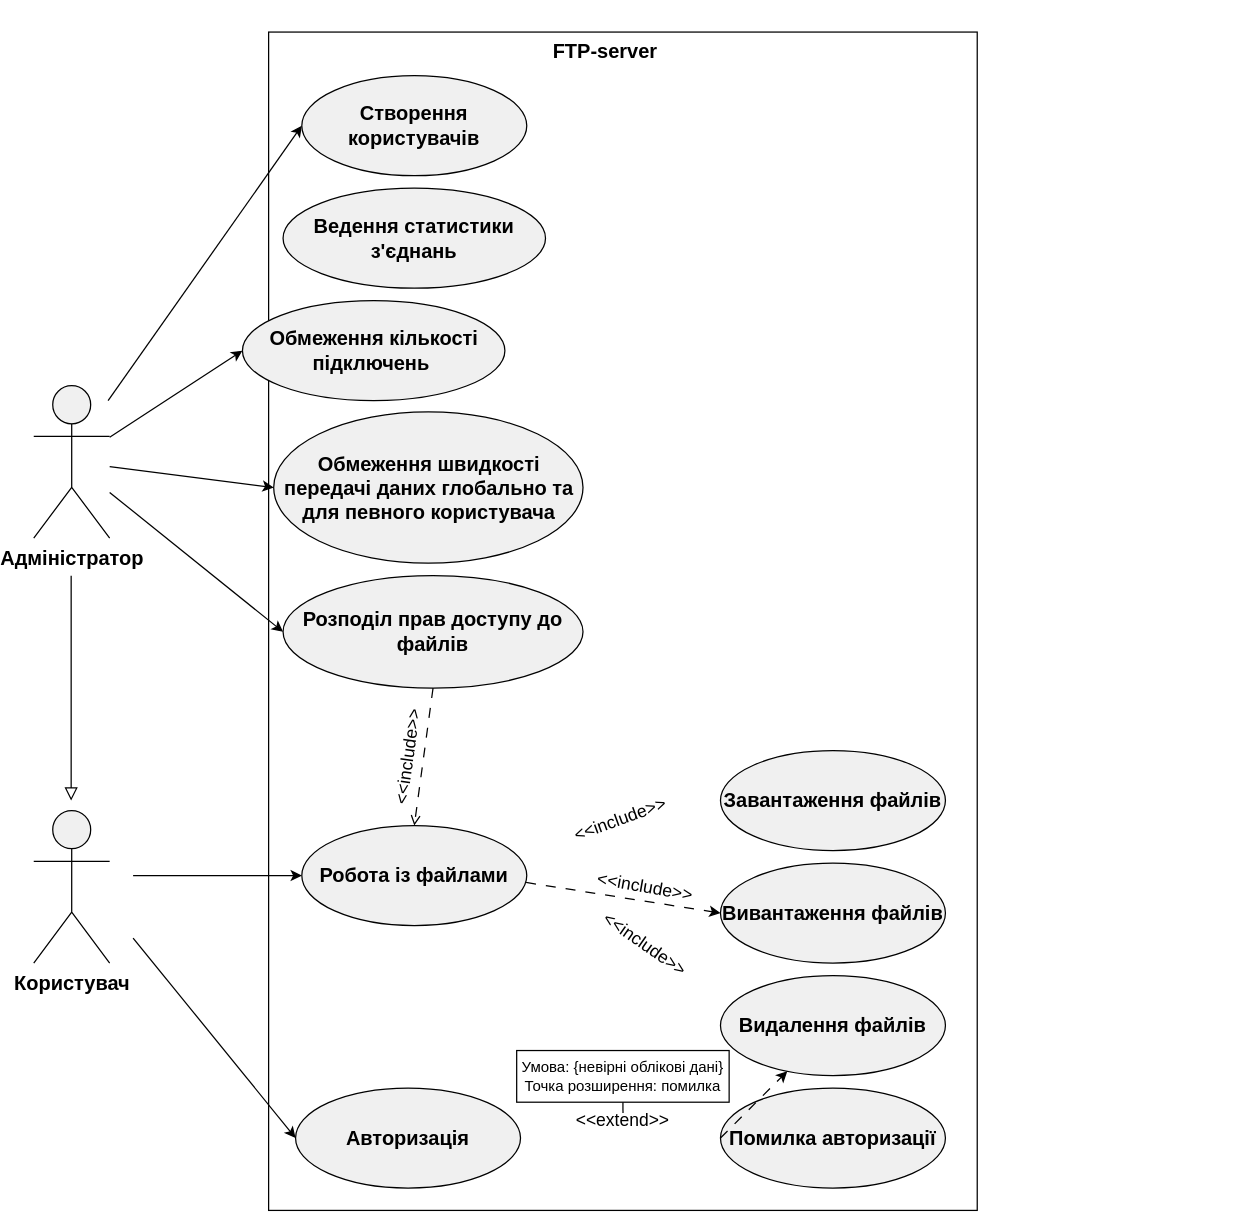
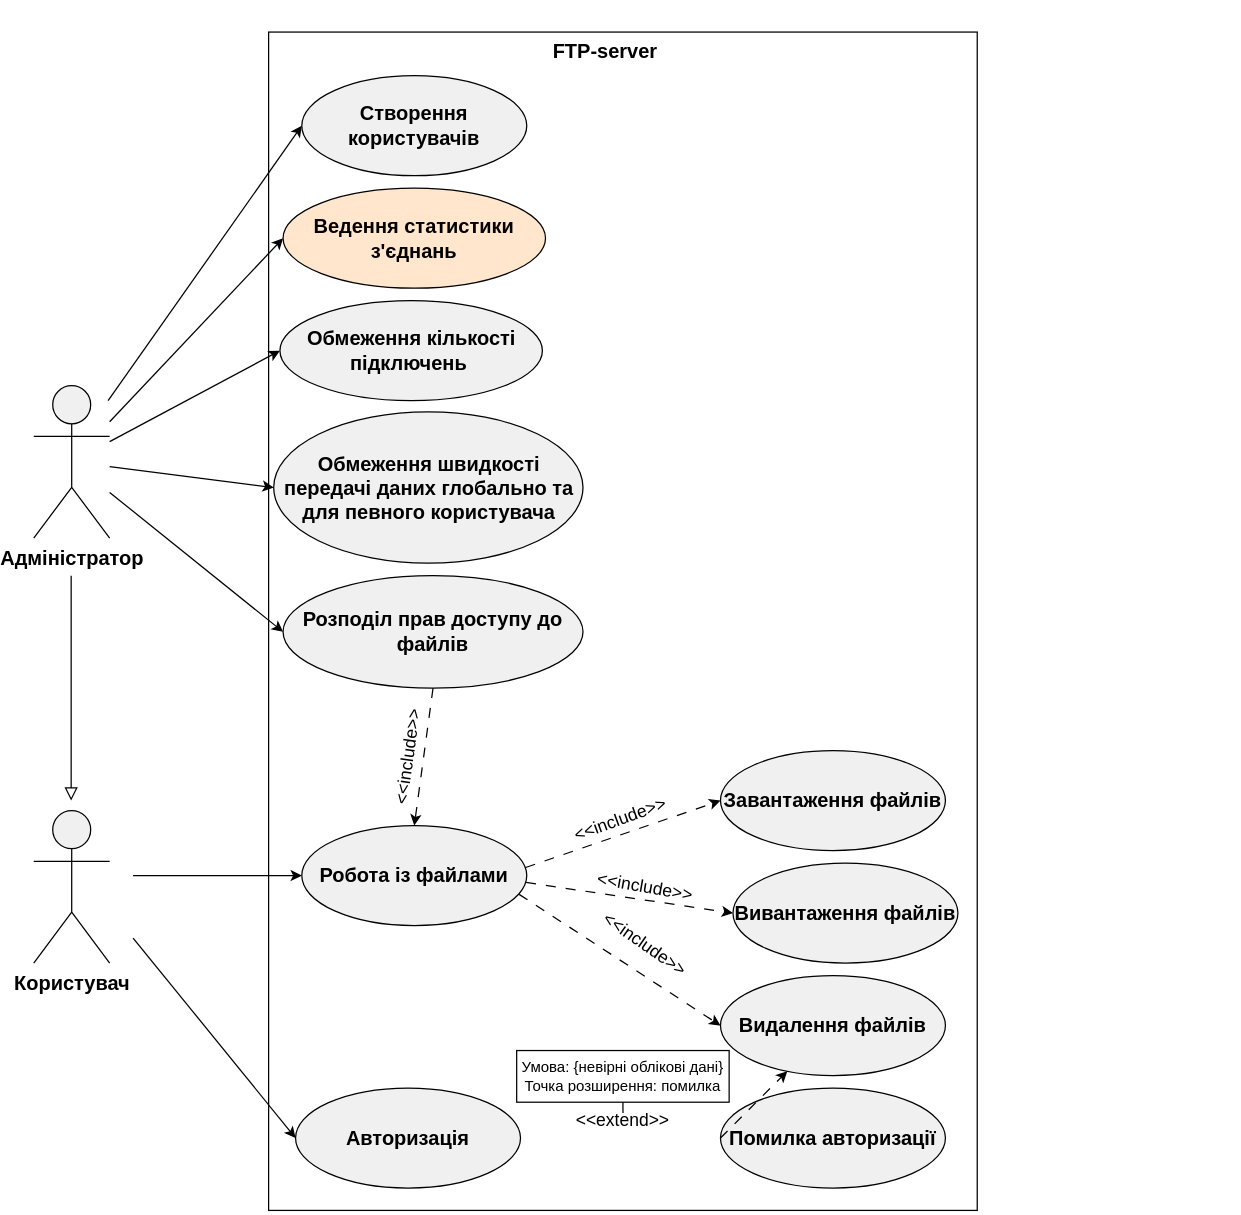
node "Ведення статистики з'єднань": fillcolor #f0f0f0 -> #ffe6cc
edge "Адміністратор" -> "Ведення статистики з'єднань": added
node "Обмеження кількості підключень": moved (374, 351) -> (411, 351)
edge "Розподіл прав доступу до файлів" -> "Робота із файлами": arrowhead open -> classic
edge "Робота із файлами" -> "Завантаження файлів": added
node "Вивантаження файлів": moved (833, 913) -> (846, 913)
edge "Робота із файлами" -> "Видалення файлів": added
